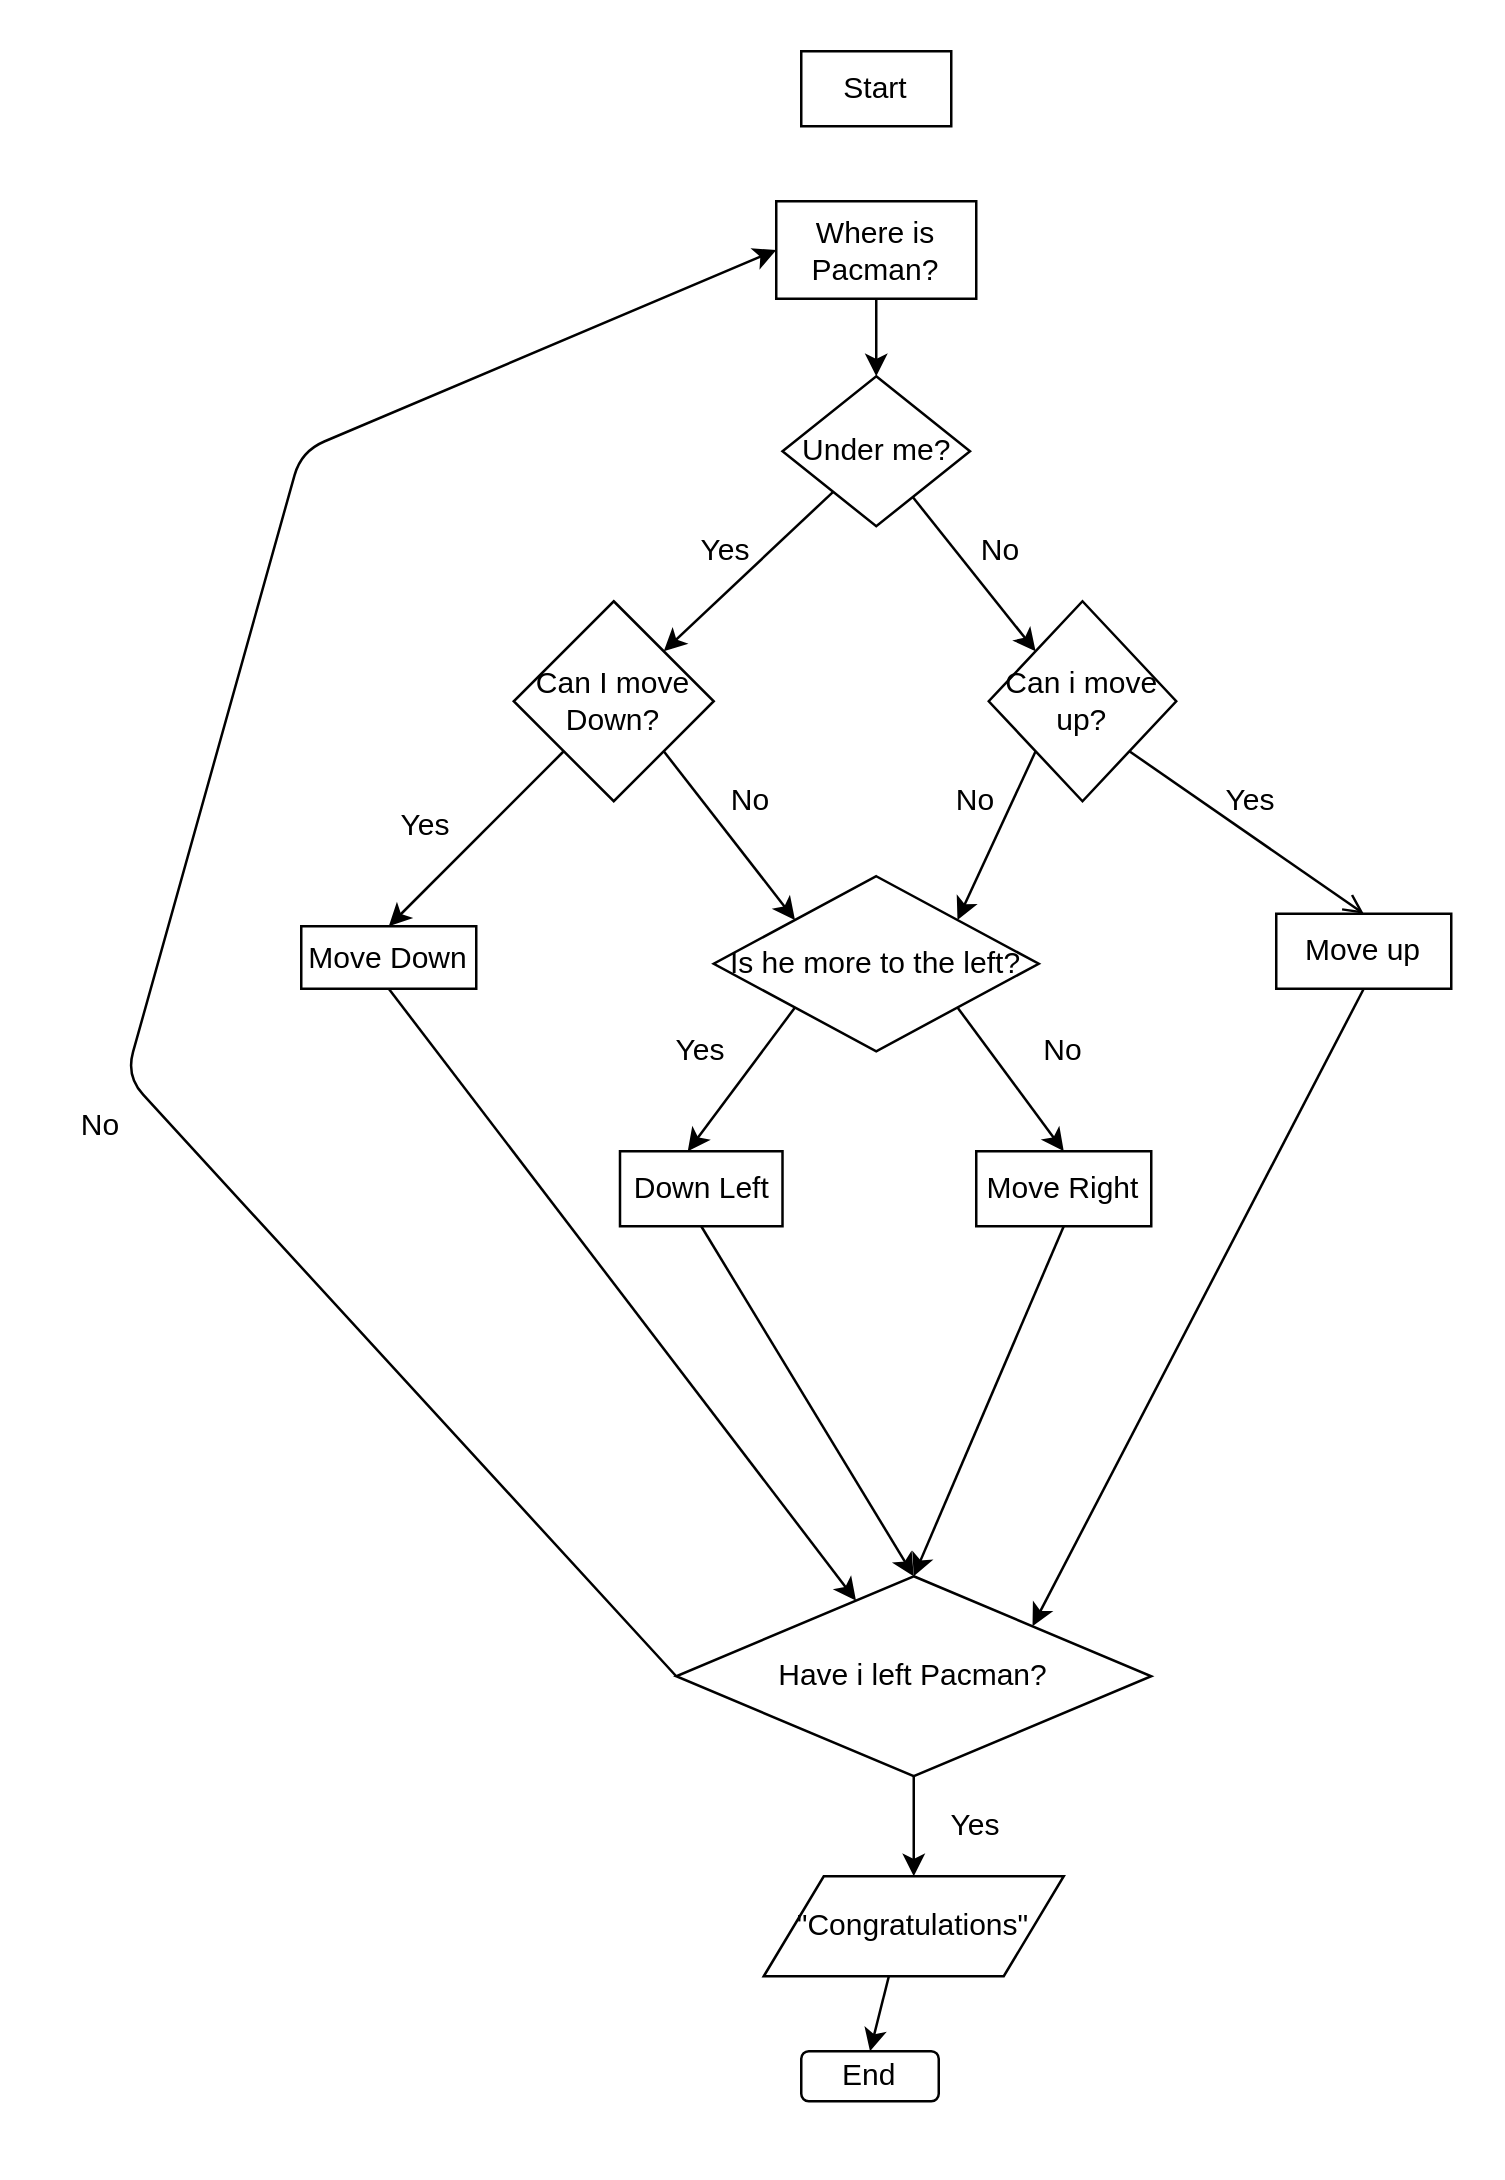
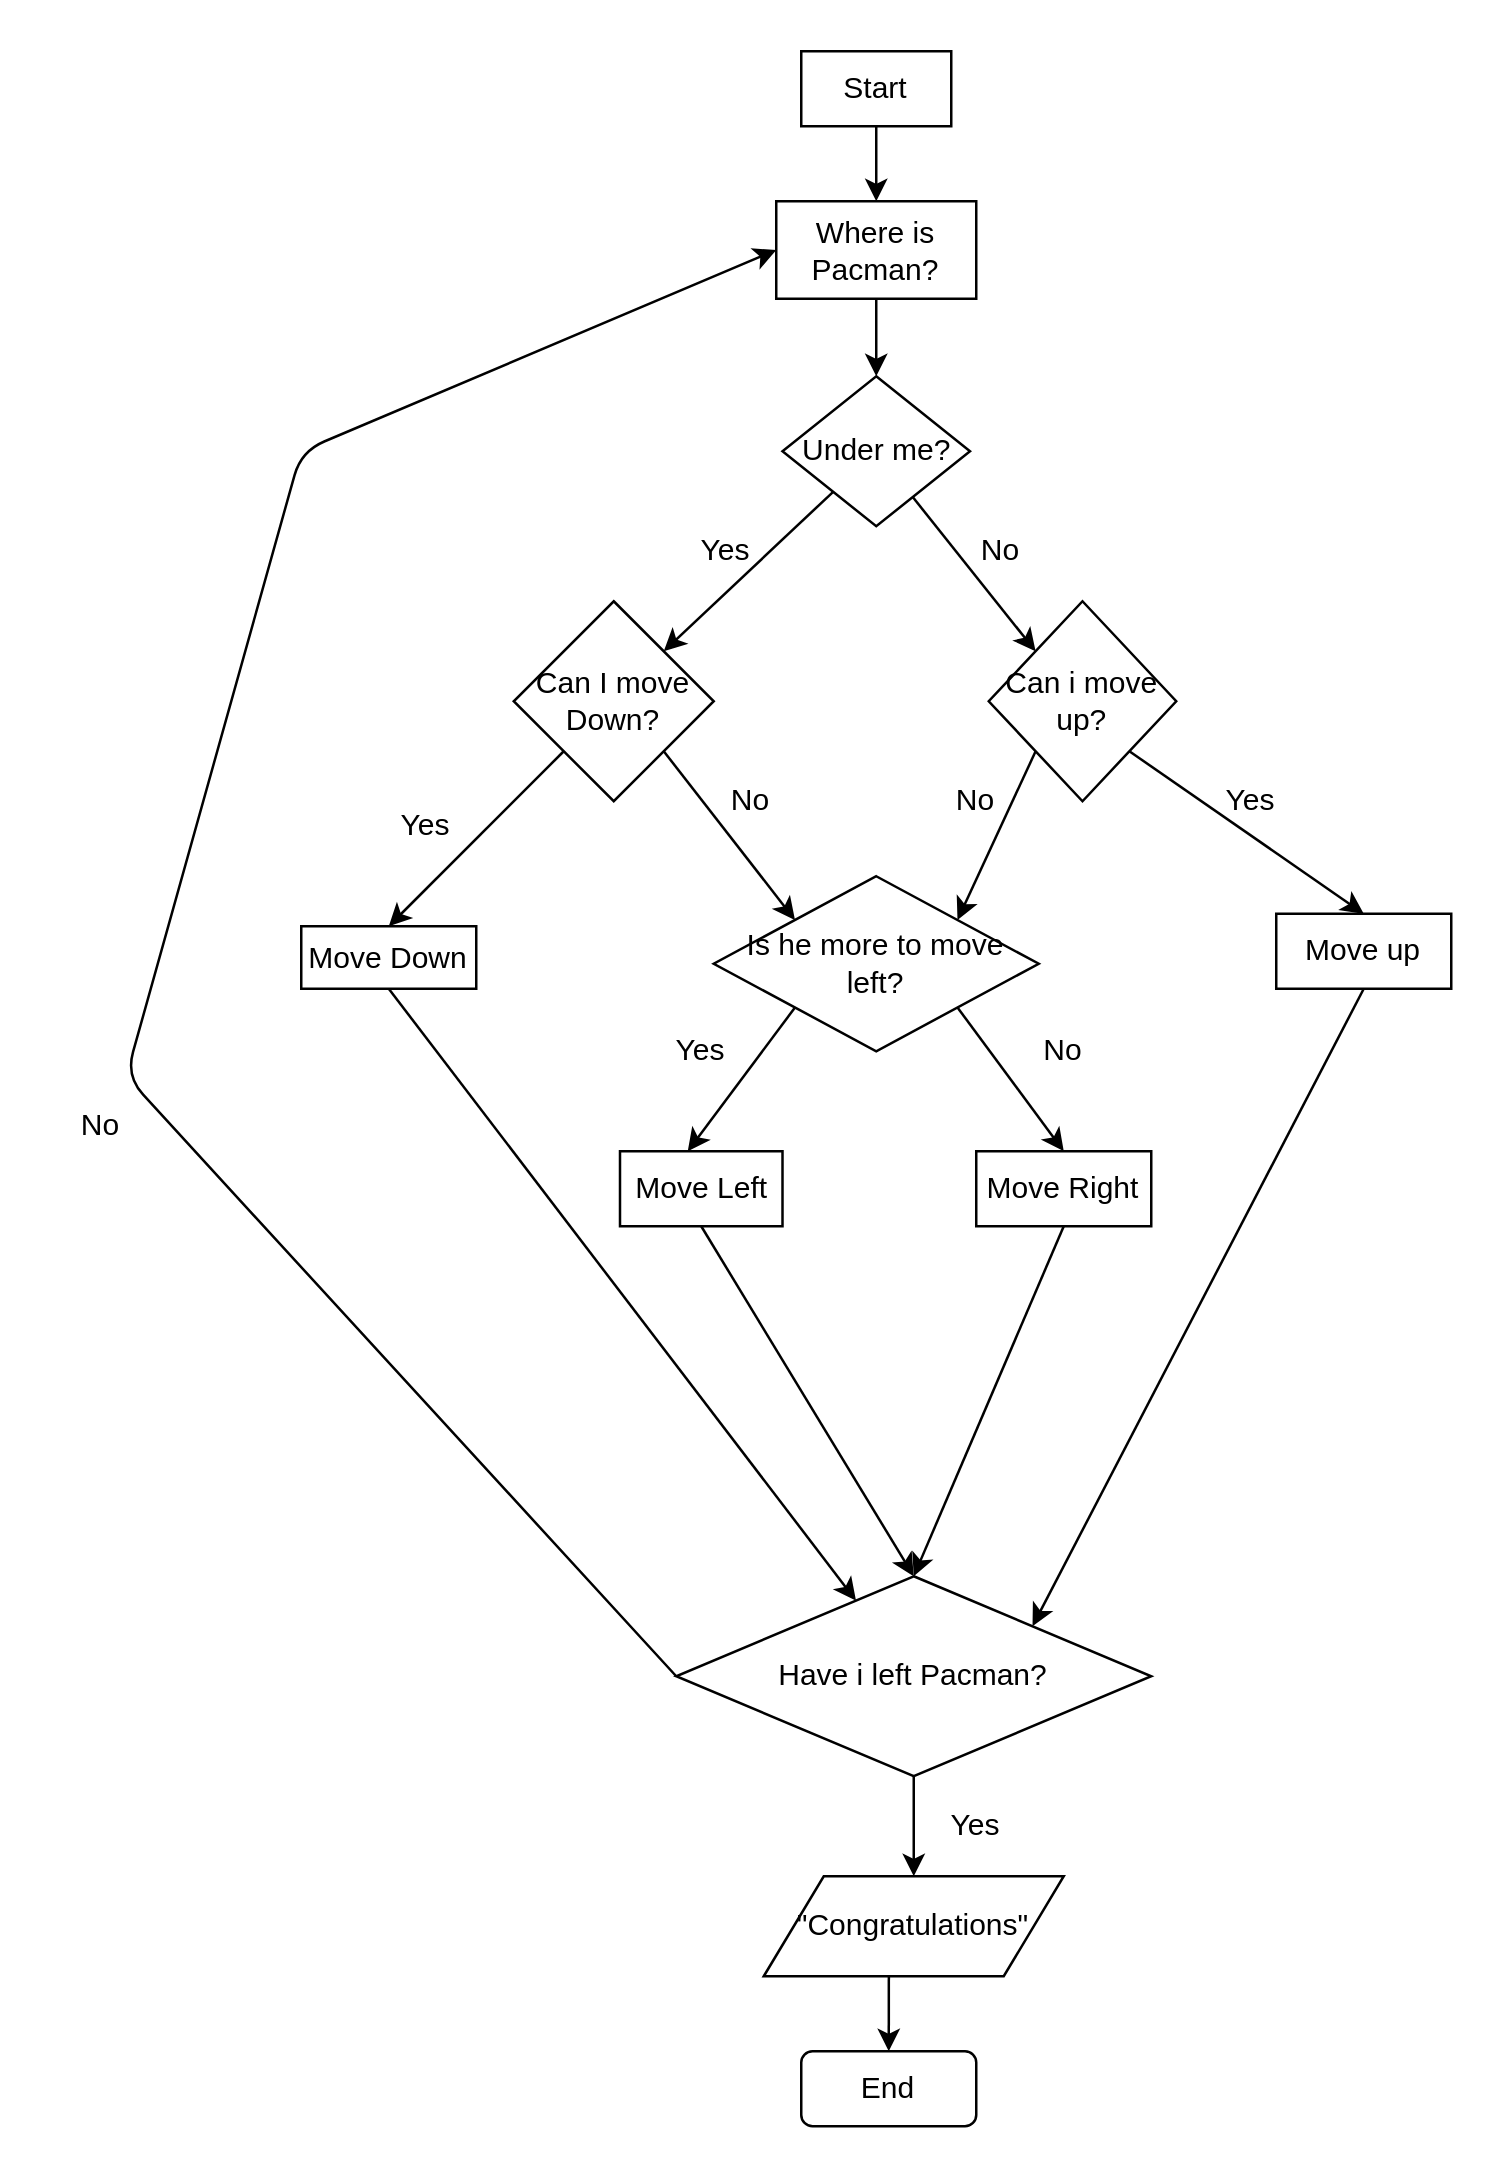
edge "Start" -> "Where is Pacman?": added
edge "Can i move up?" -> "Move up": arrowhead open -> classic
node "Is he more to the left?": label "Is he more to the left?" -> "Is he more to move left?"
node "Down Left": label "Down Left" -> "Move Left"
node "End": size 138x50 -> 175x75
